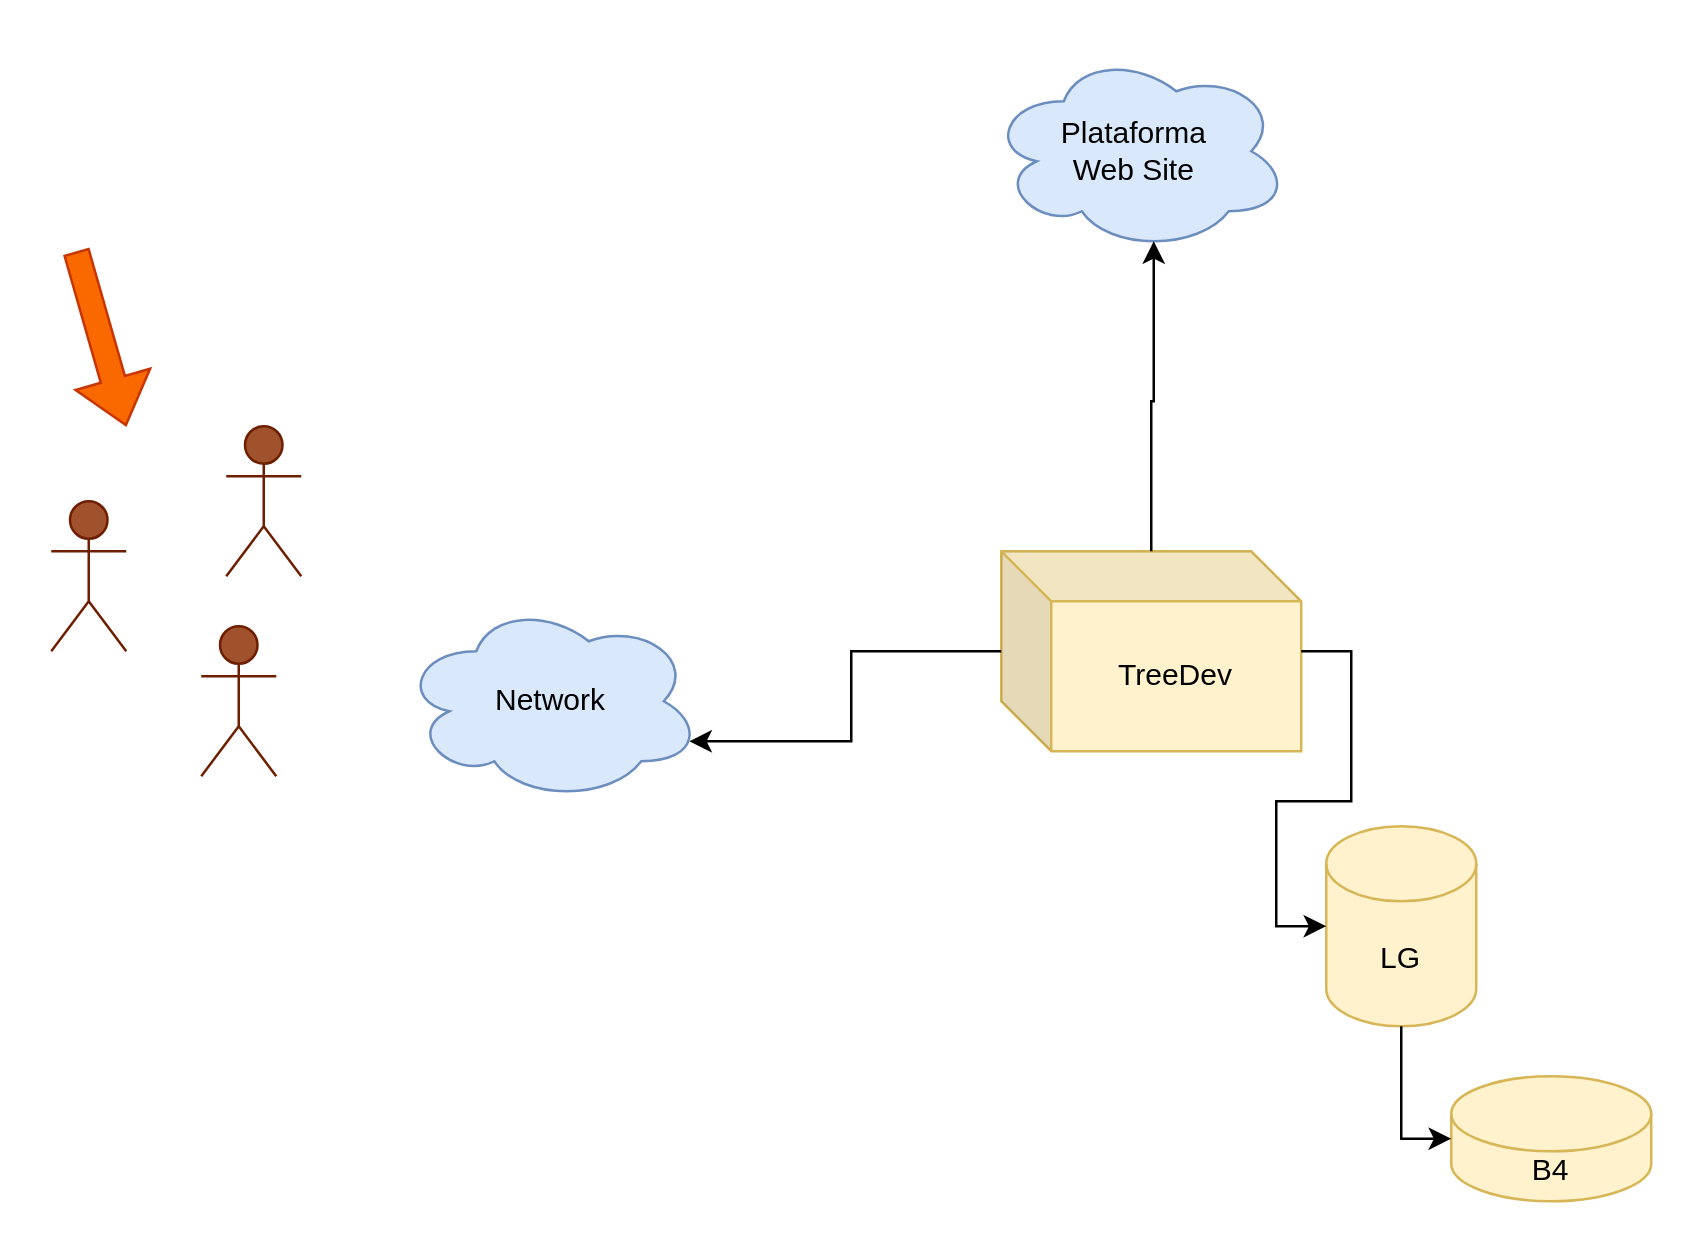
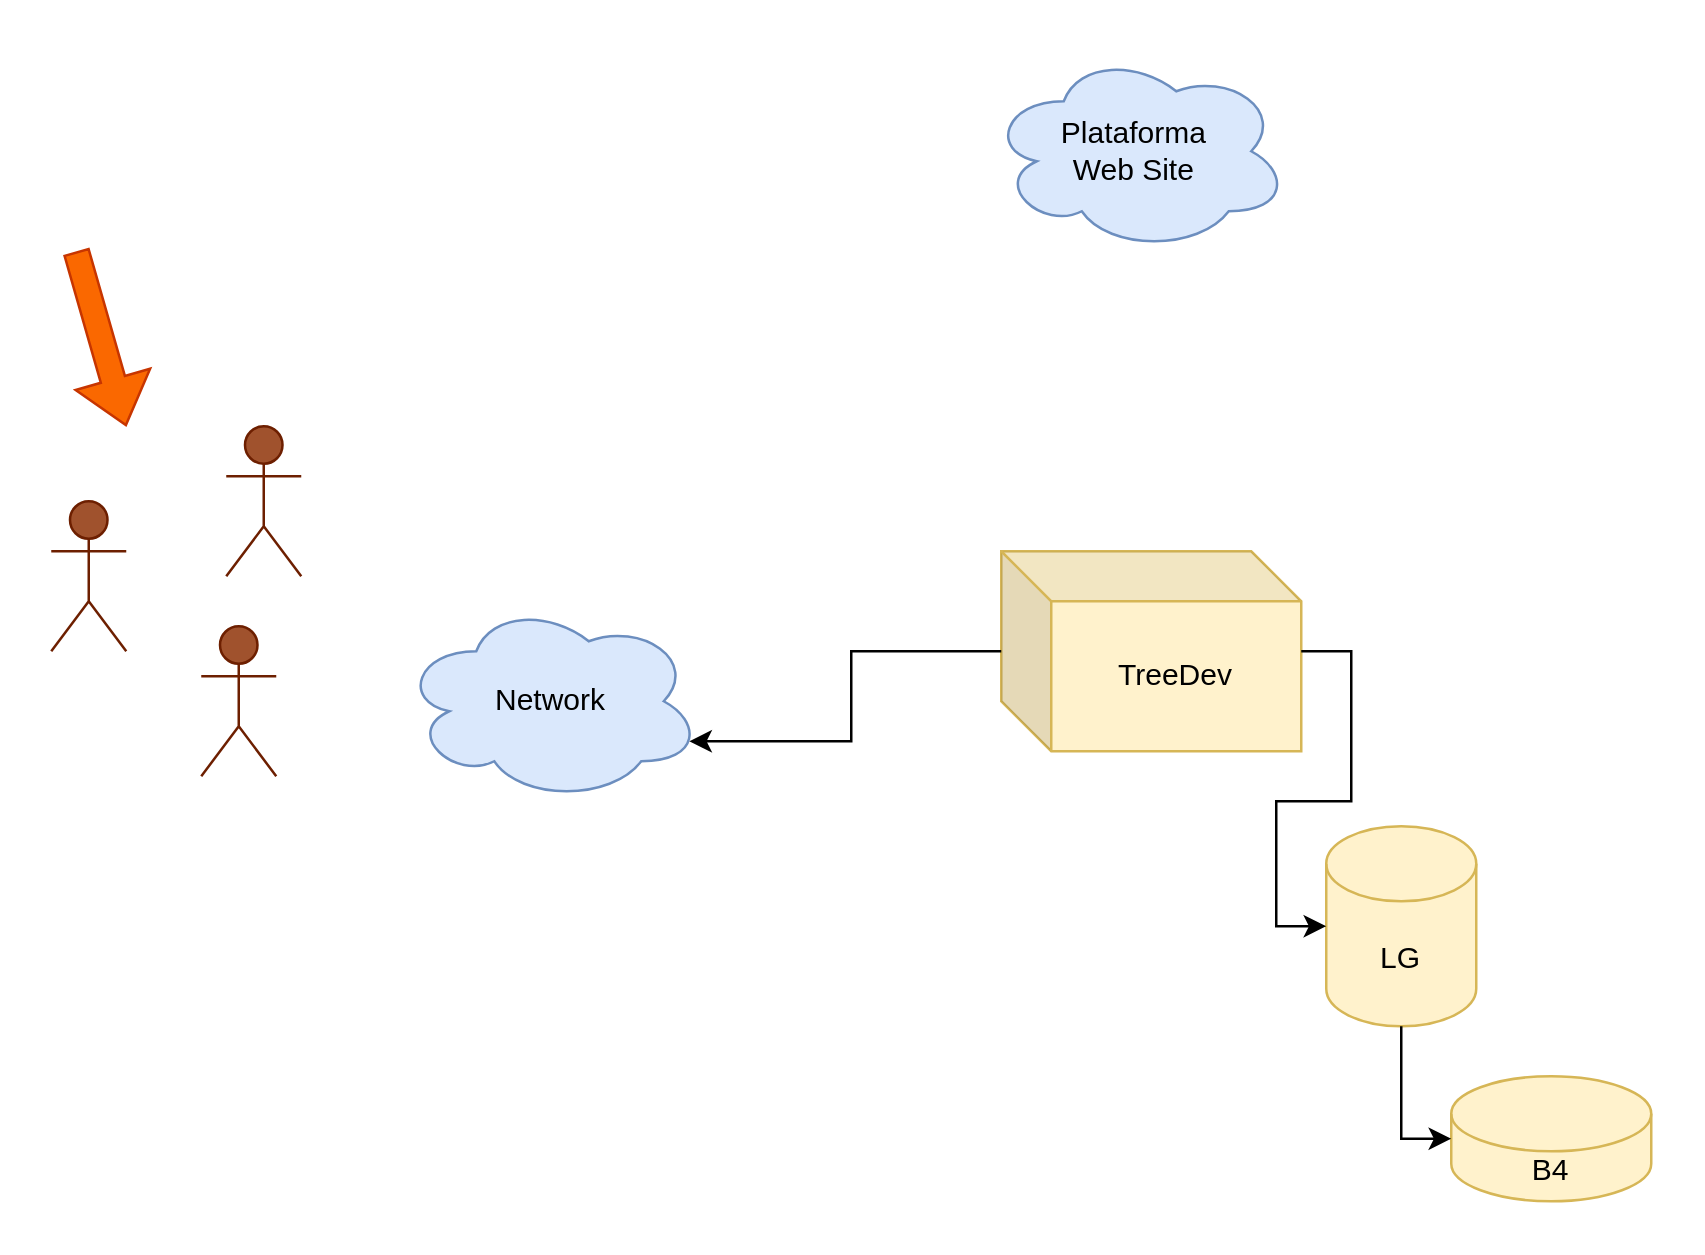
edge "TreeDev" -> "Plataforma Web Site": removed
